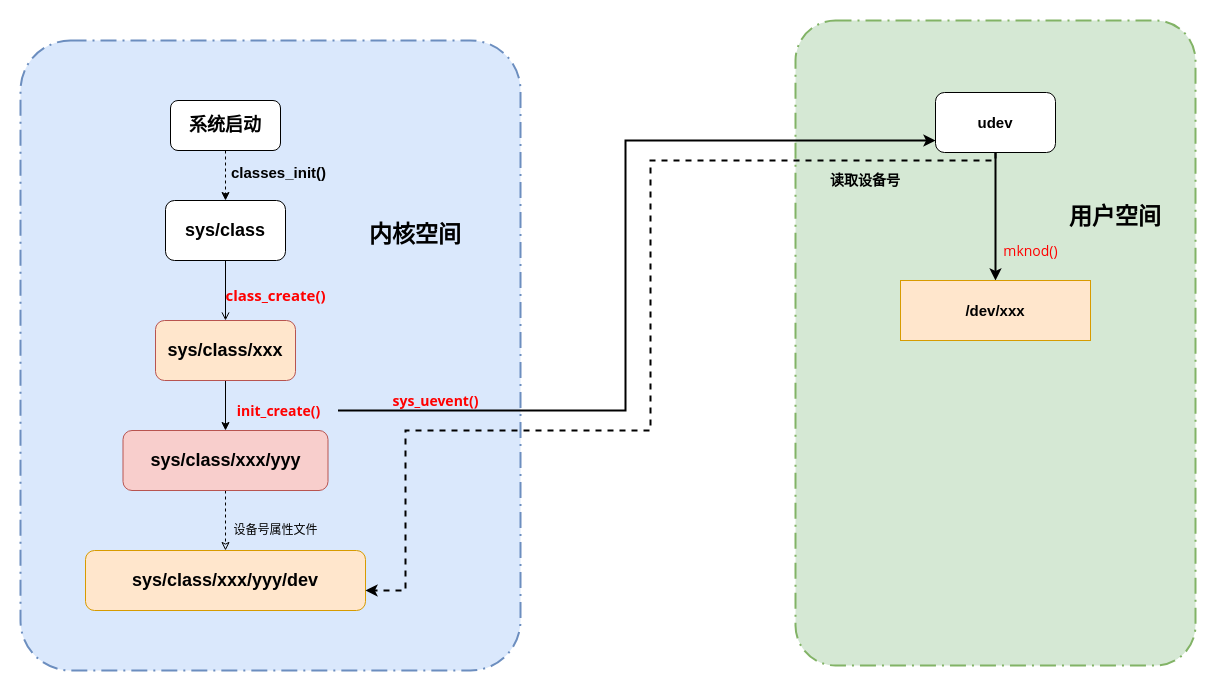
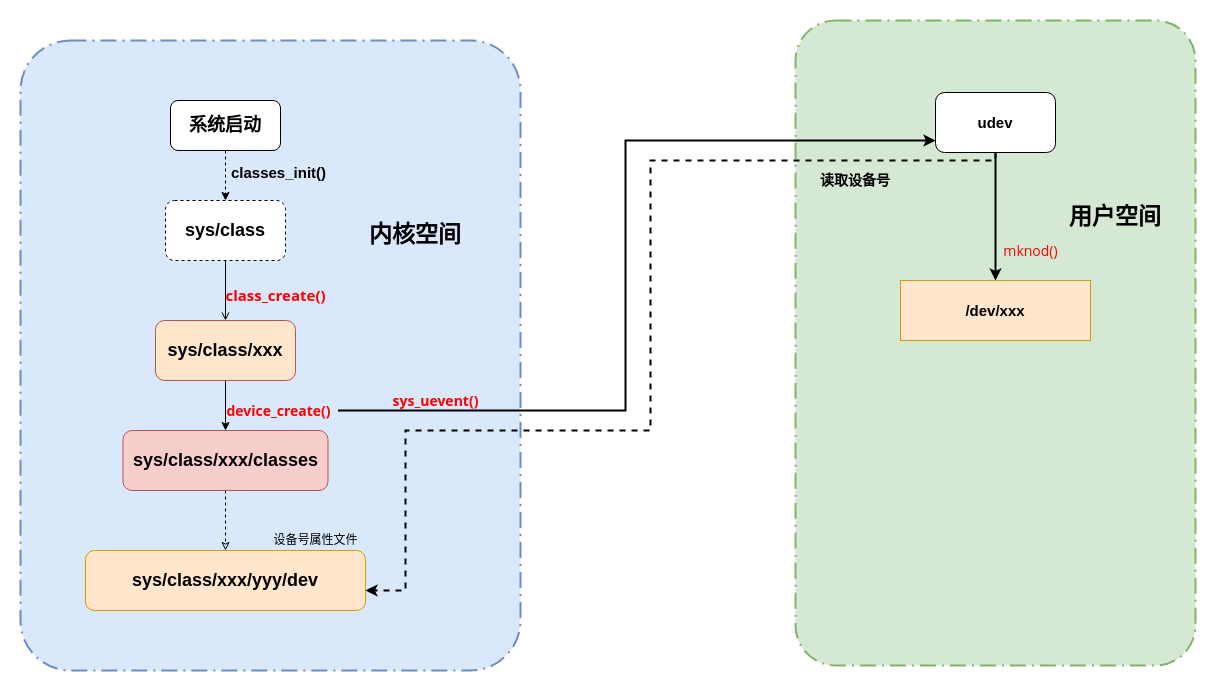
node "读取设备号": moved (866, 181) -> (856, 181)
node "sys/class": style solid -> dashed
node "init_create()": label "init_create()" -> "device_create()"
node "sys/class/xxx/yyy": label "sys/class/xxx/yyy" -> "sys/class/xxx/classes"
node "设备号属性文件": moved (276, 531) -> (316, 541)
